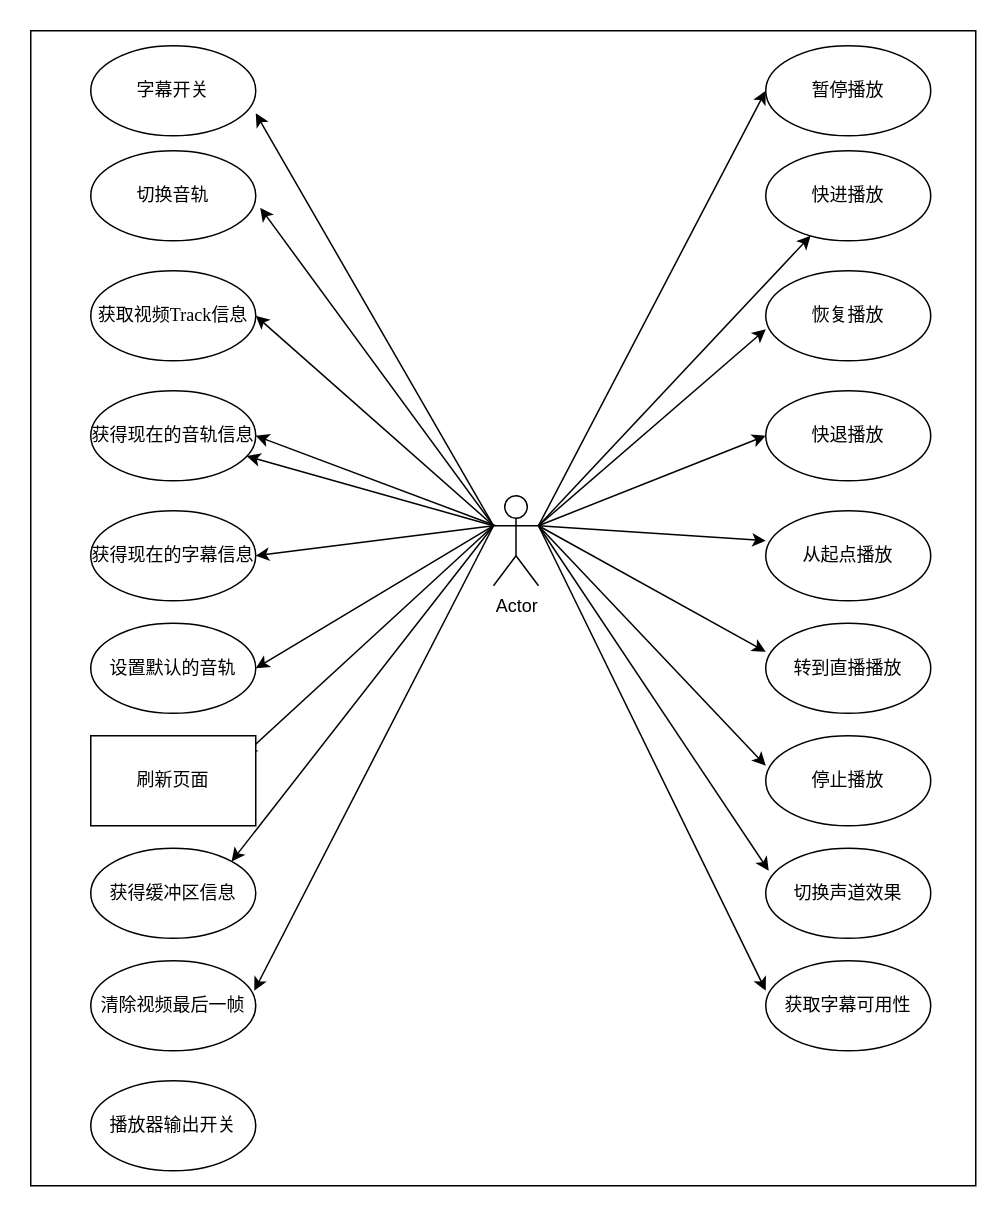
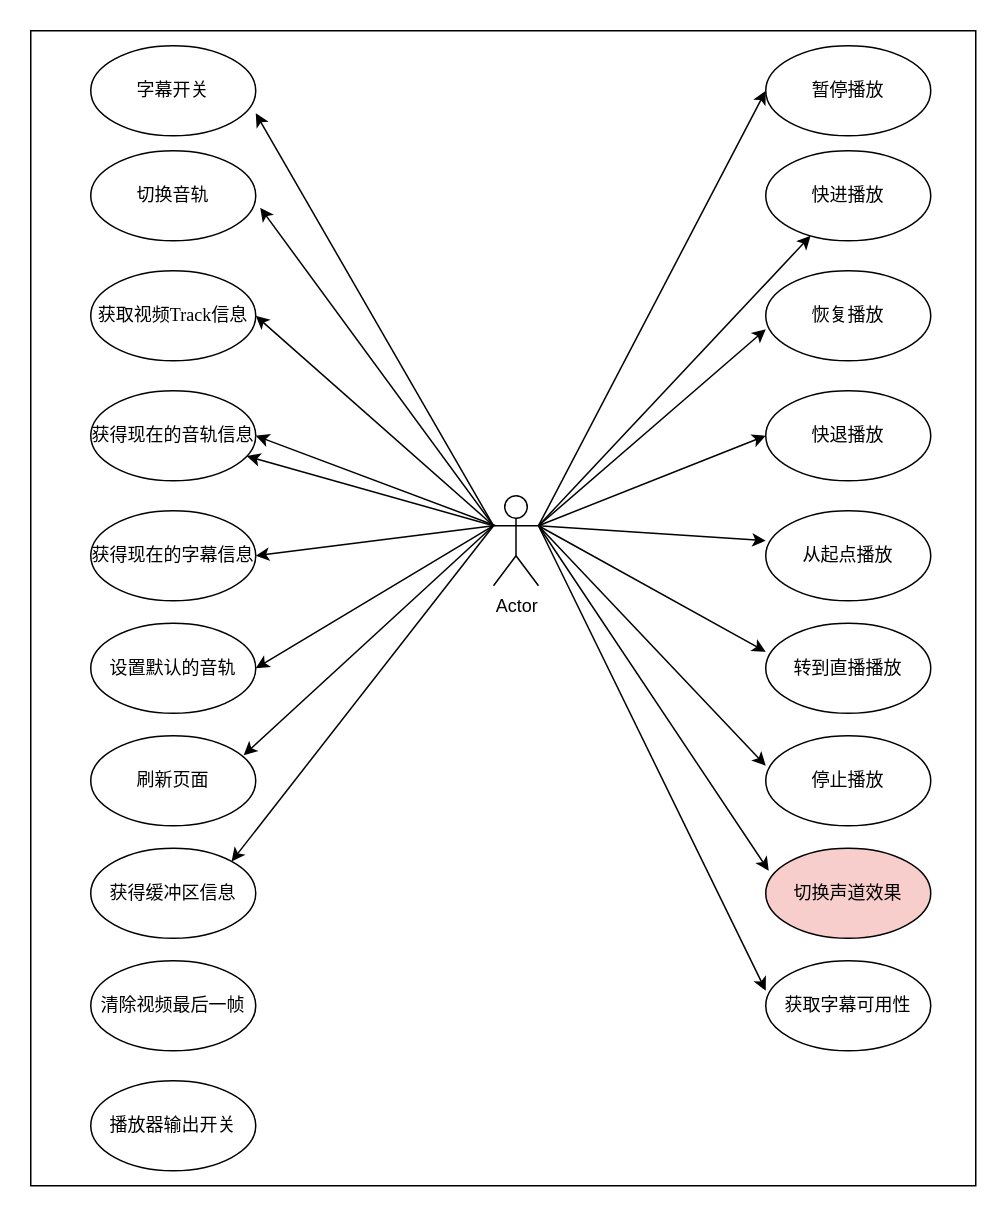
edge "Actor" -> "清除视频最后一帧": removed
node "刷新页面": shape rectangle -> ellipse
node "切换声道效果": fillcolor #ffffff -> #f8cecc
